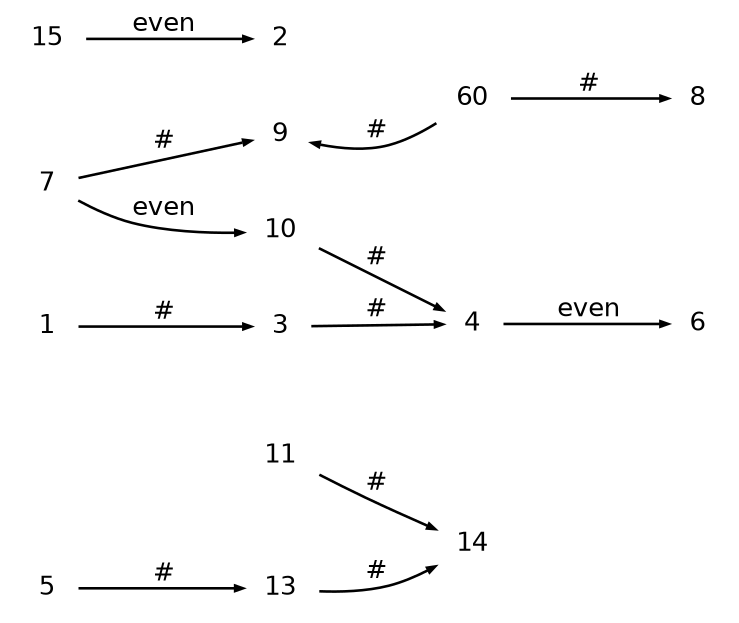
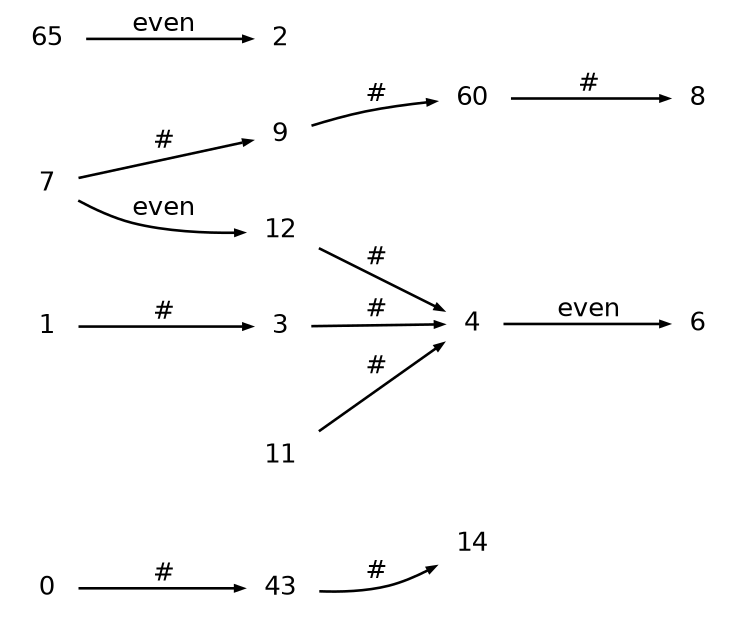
node "15": label "15" -> "65"
edge "60" -> "9": reversed
node "10": label "10" -> "12"
edge "11" -> "14": now "11" -> "4"
node "5": label "5" -> "0"
node "13": label "13" -> "43"
